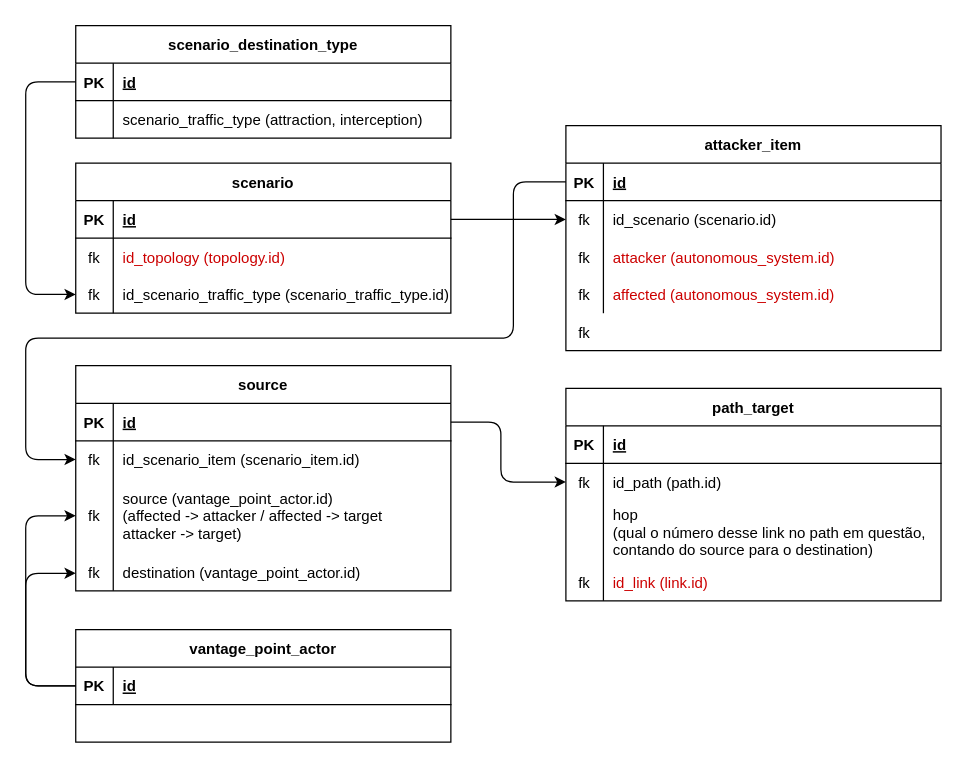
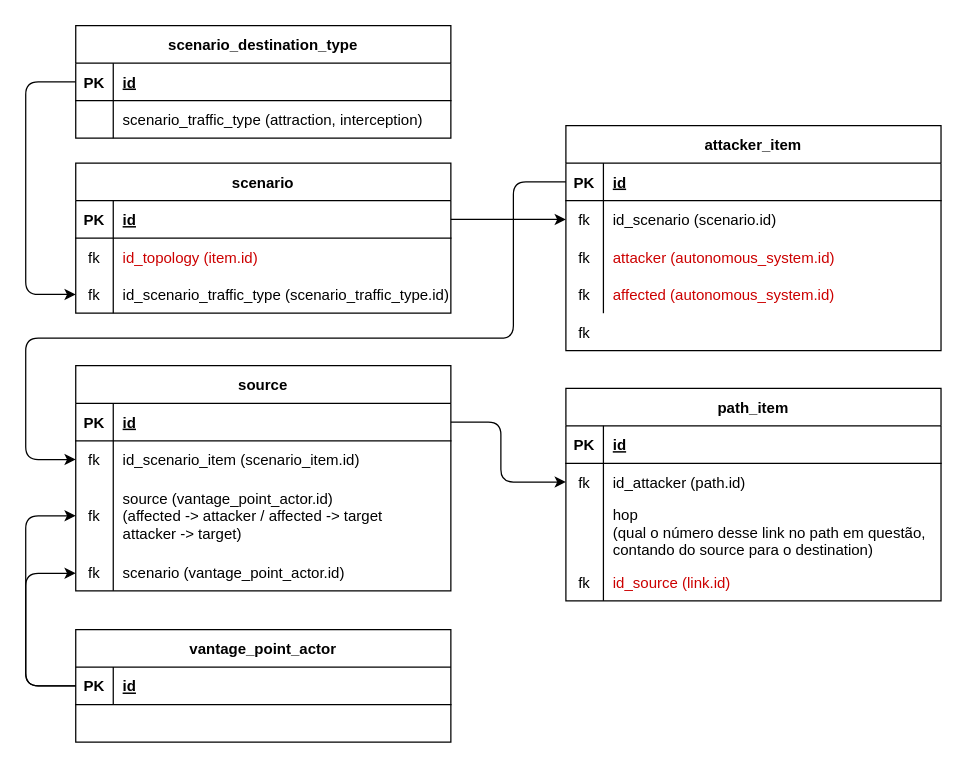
node "id_topology (topology.id)": label "id_topology (topology.id)" -> "id_topology (item.id)"
node "path_target": label "path_target" -> "path_item"
node "id_path (path.id)": label "id_path (path.id)" -> "id_attacker (path.id)"
node "destination (vantage_point_actor.id)": label "destination (vantage_point_actor.id)" -> "scenario (vantage_point_actor.id)"
node "id_link (link.id)": label "id_link (link.id)" -> "id_source (link.id)"
